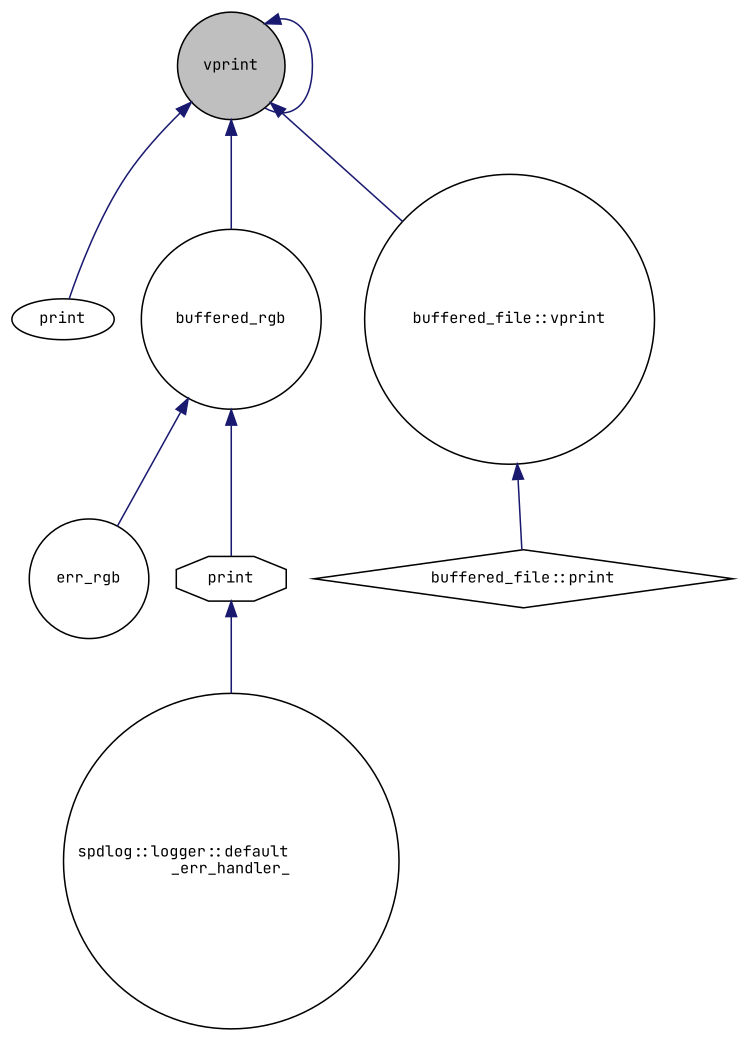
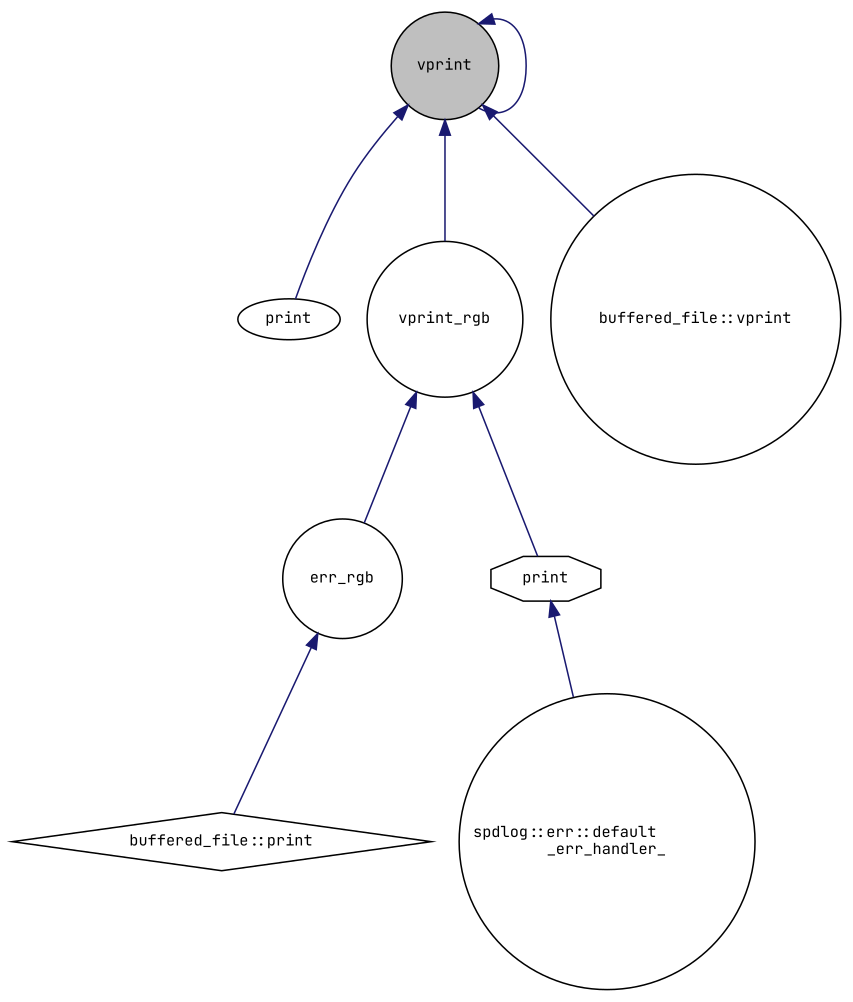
node "buffered_rgb": label "buffered_rgb" -> "vprint_rgb"
edge "buffered_file::print" -> "buffered_file::vprint": now "buffered_file::print" -> "err_rgb"
node "spdlog::logger::default _err_handler_": label "spdlog::logger::default _err_handler_" -> "spdlog::err::default _err_handler_"
